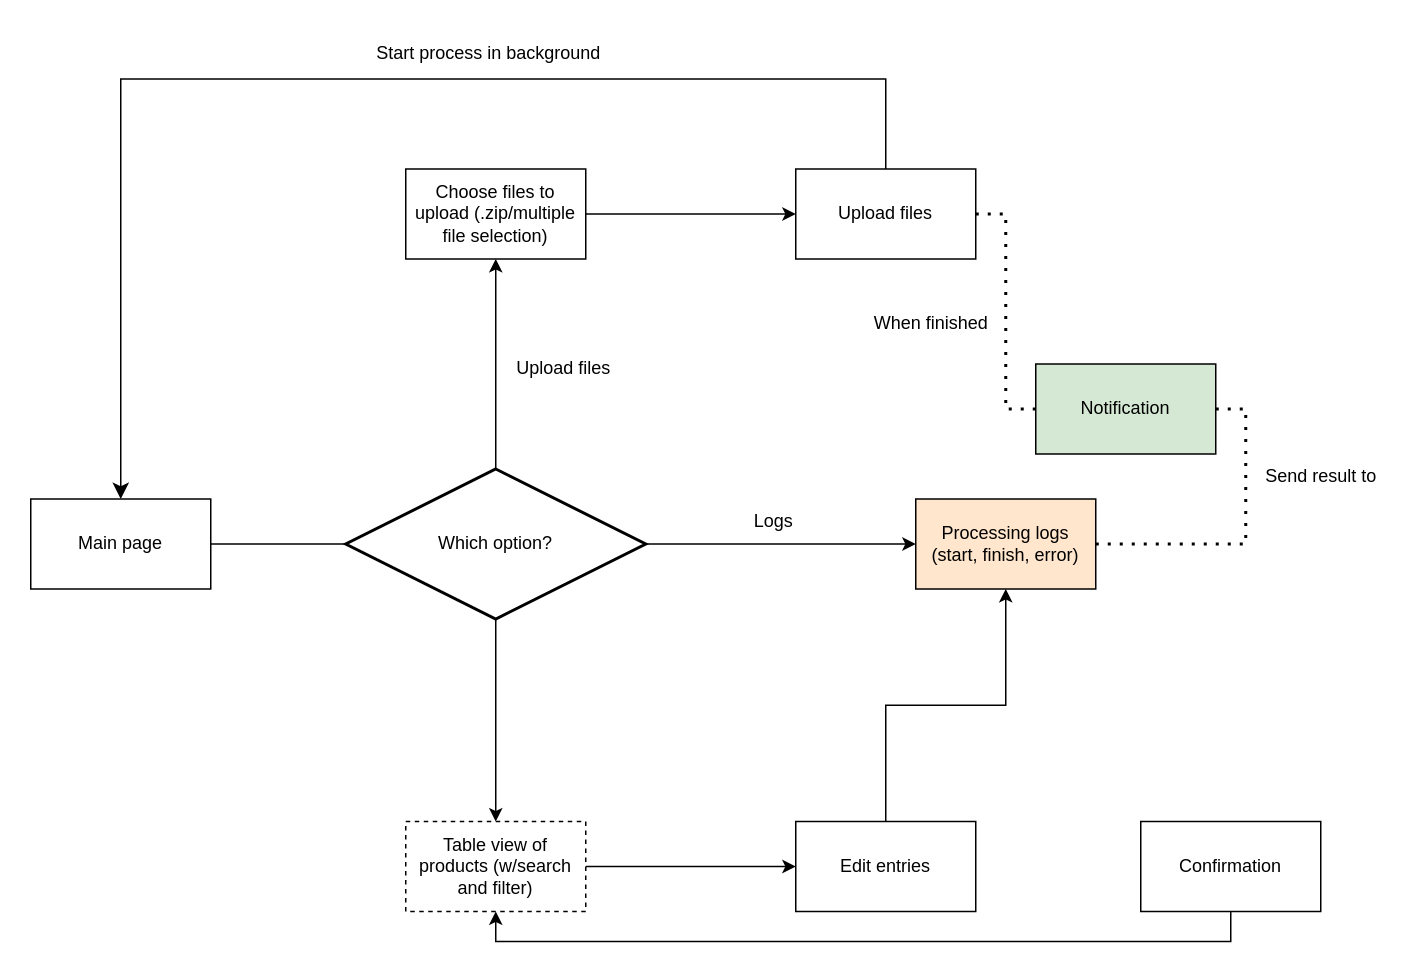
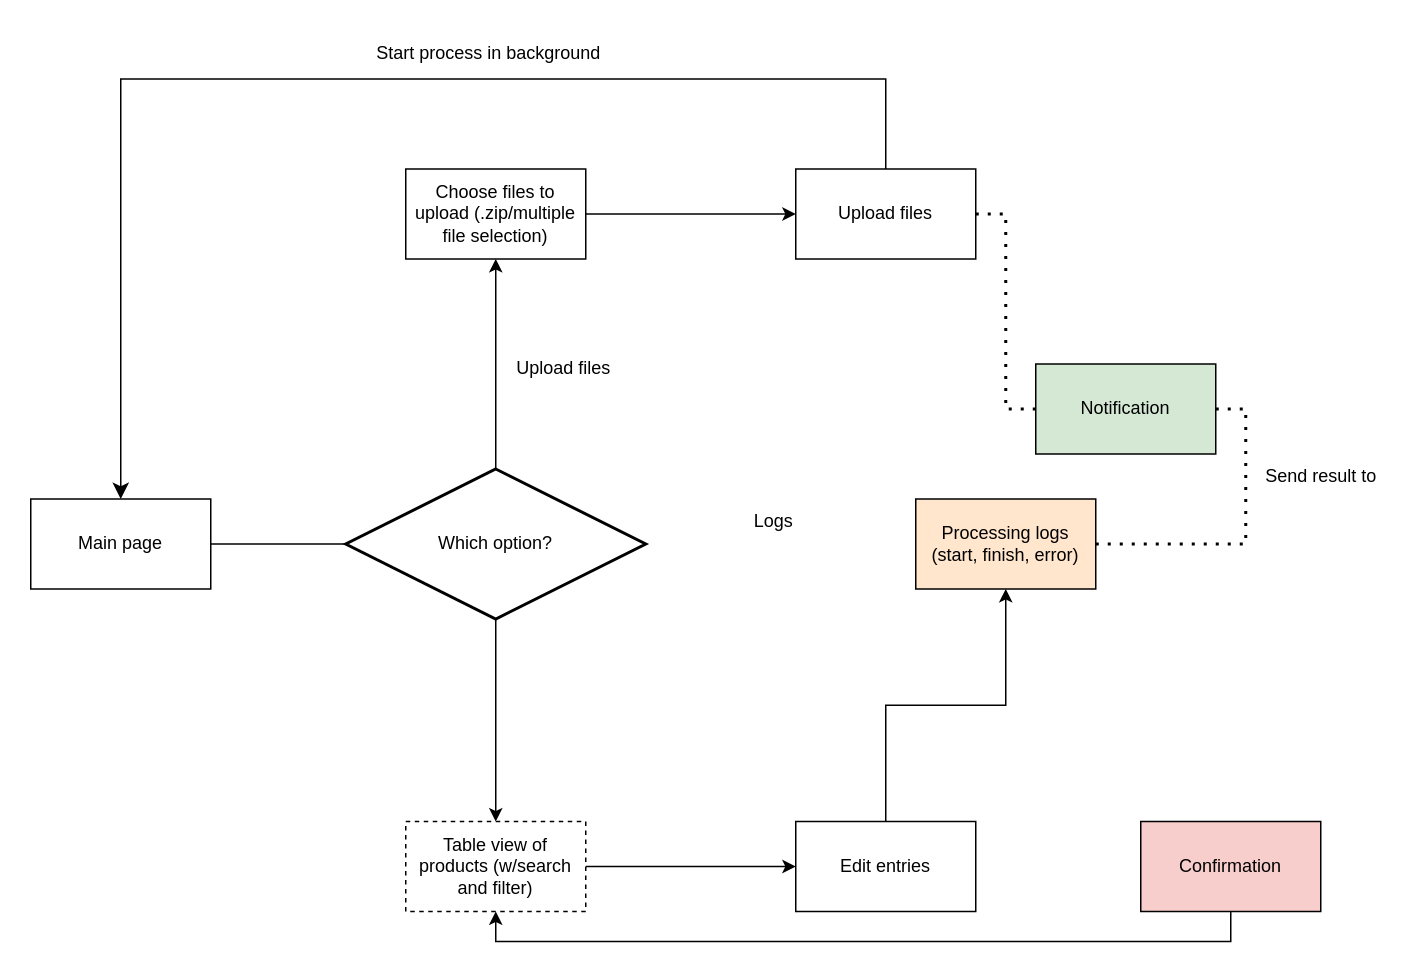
node "When finished": removed
edge "Which option?" -> "Processing logs (start, finish, error)": removed
node "Confirmation": fillcolor #ffffff -> #f8cecc
